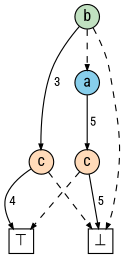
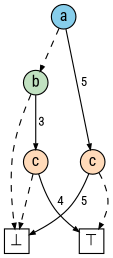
edge "b" -> "a": reversed
